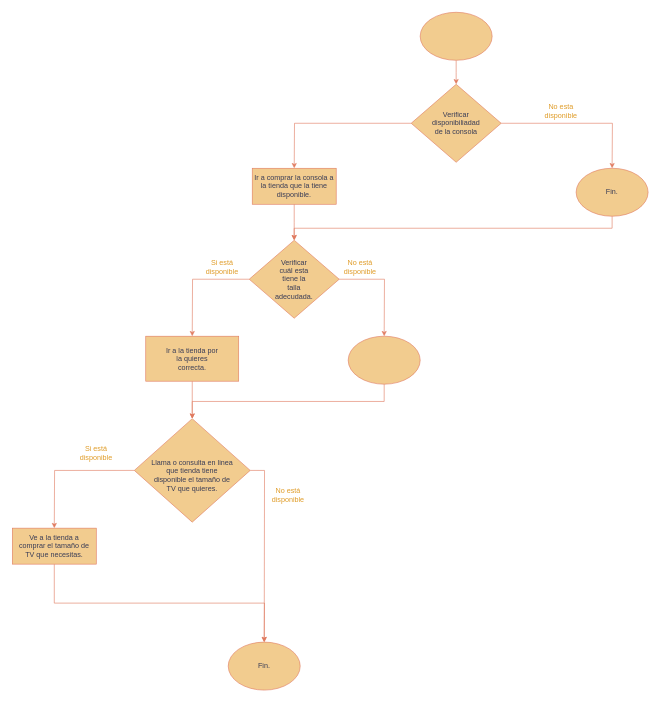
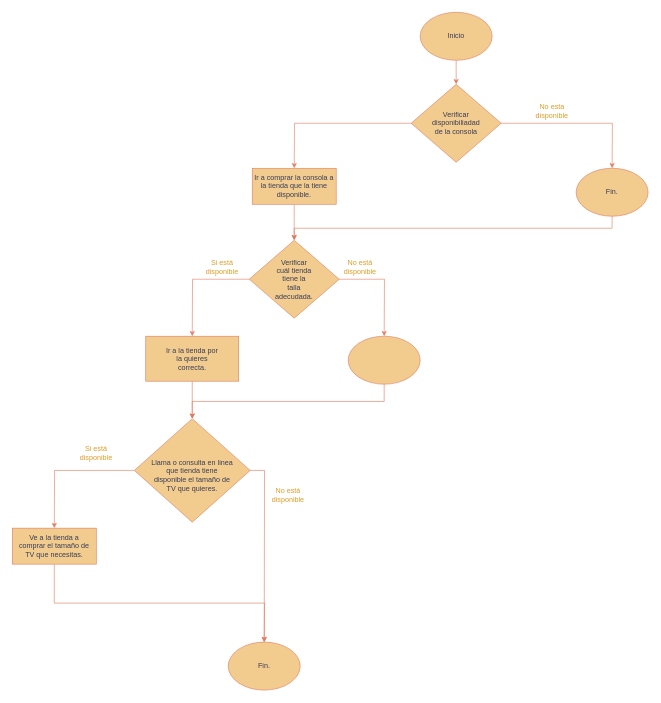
node "Inicio": added
node "No esta disponible": moved (561, 111) -> (552, 111)
node "Verificar cuál esta tiene la talla adecudada.": label "Verificar cuál esta tiene la talla adecudada." -> "Verificar cuál tienda tiene la talla adecudada."
